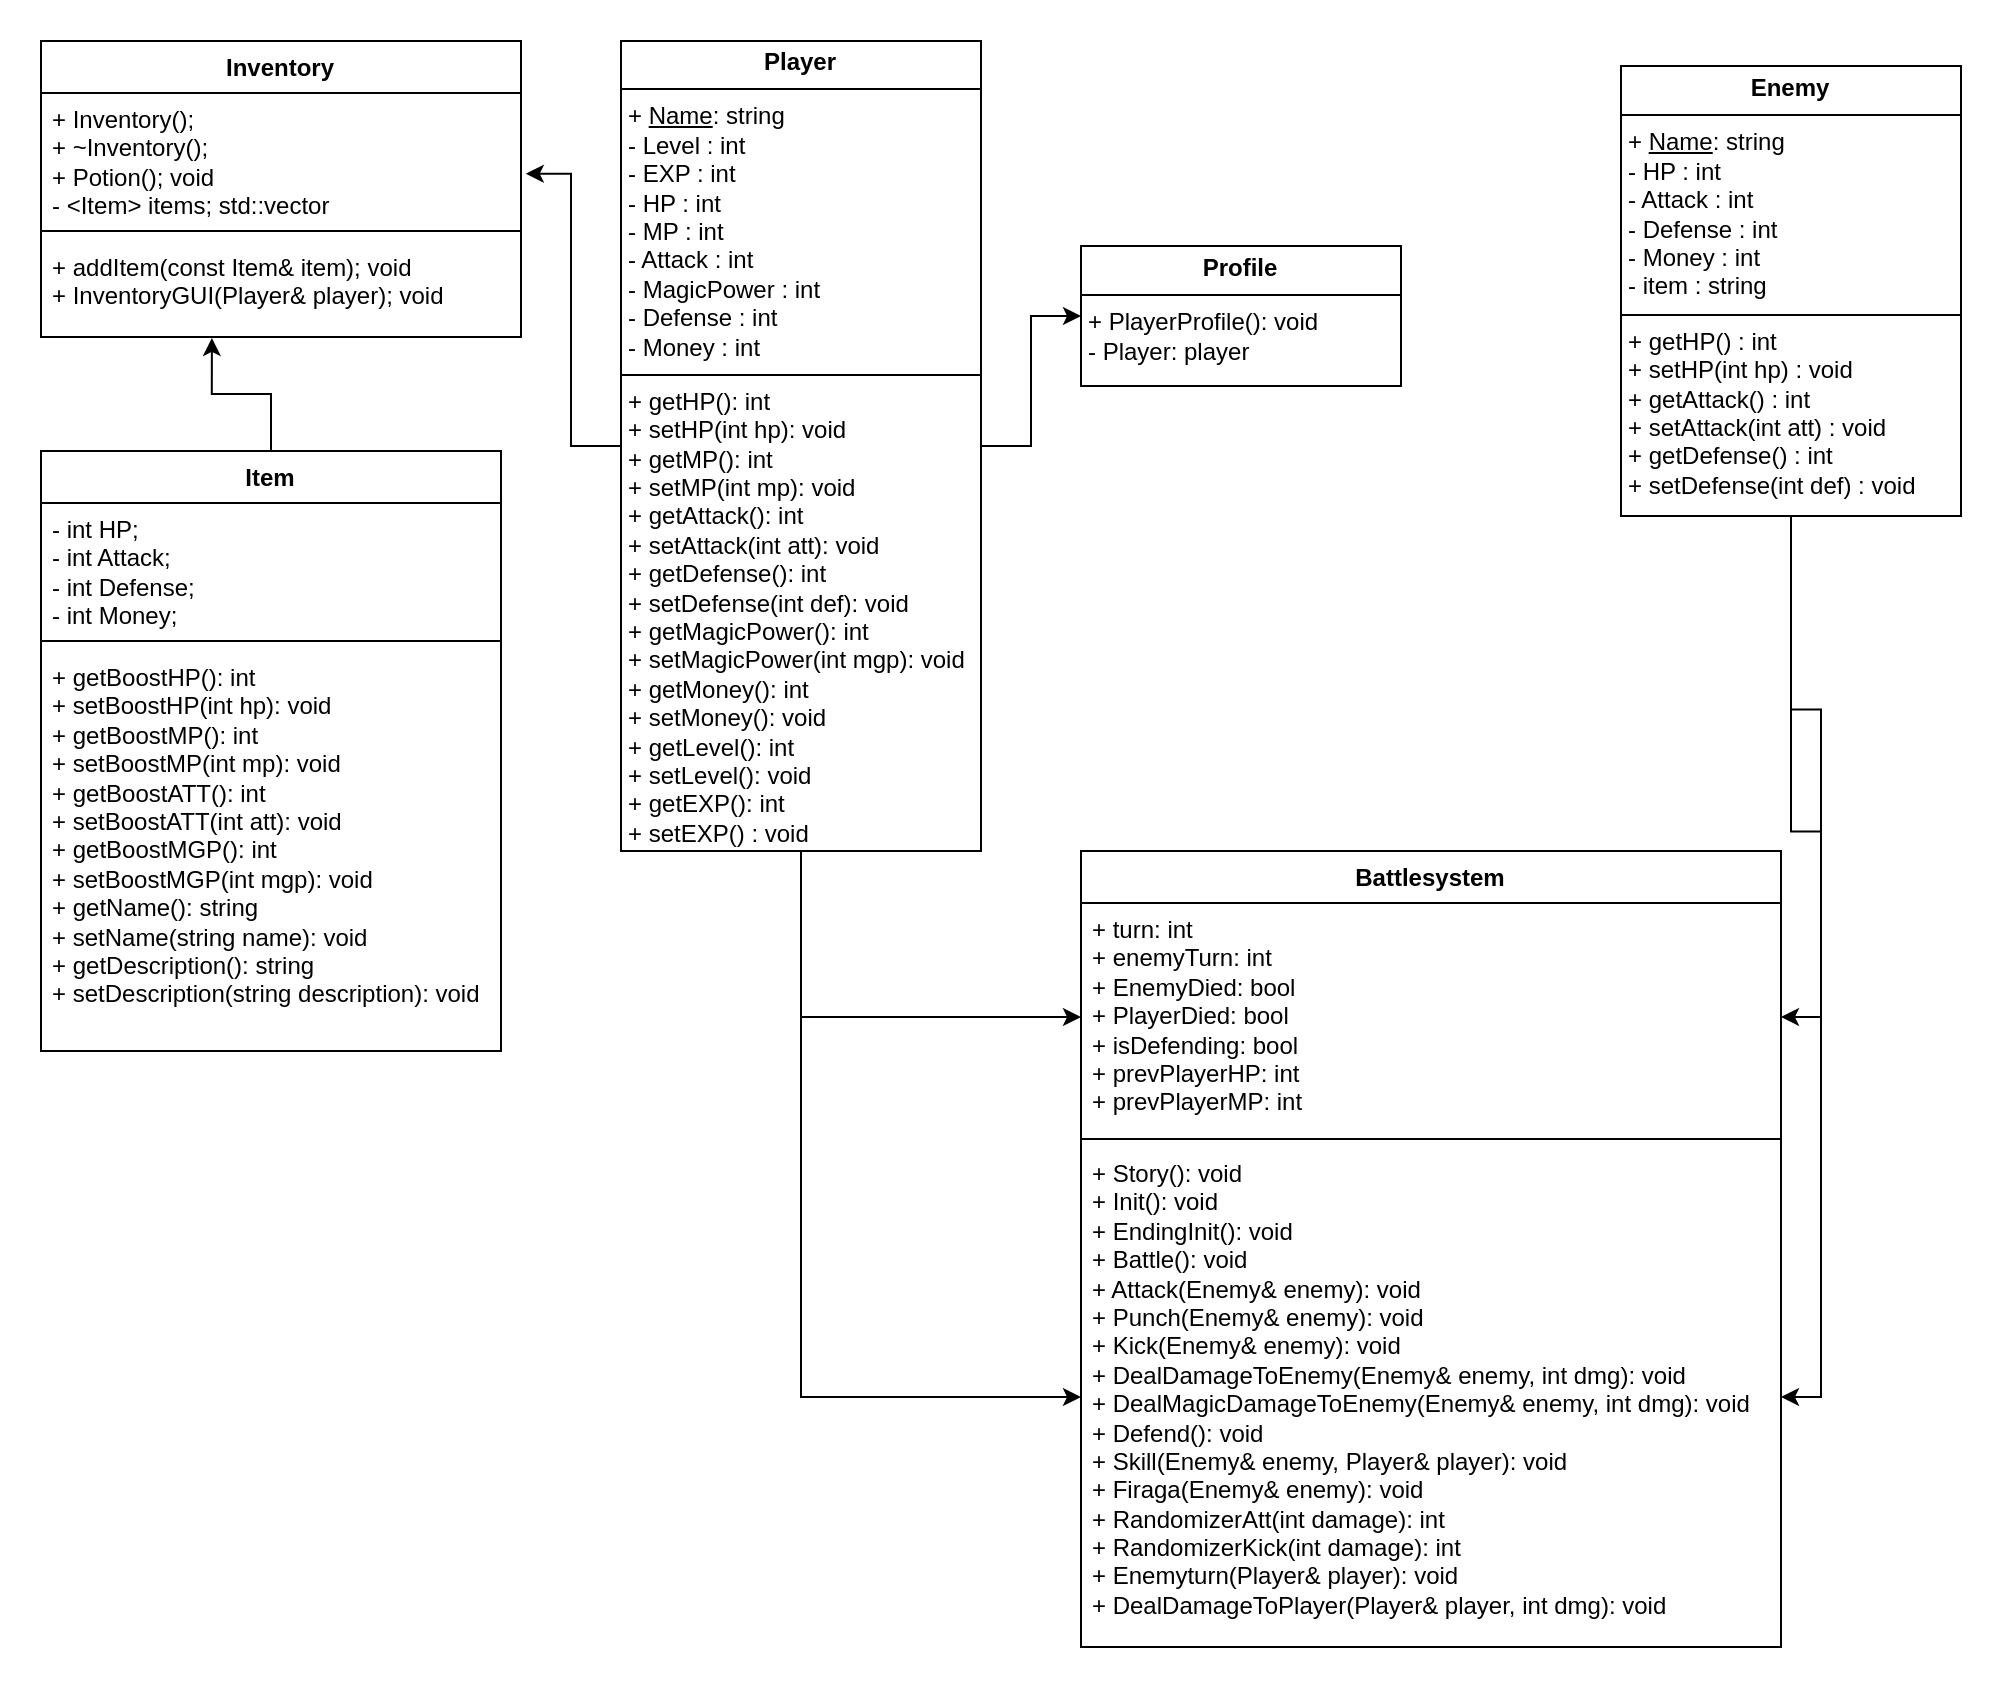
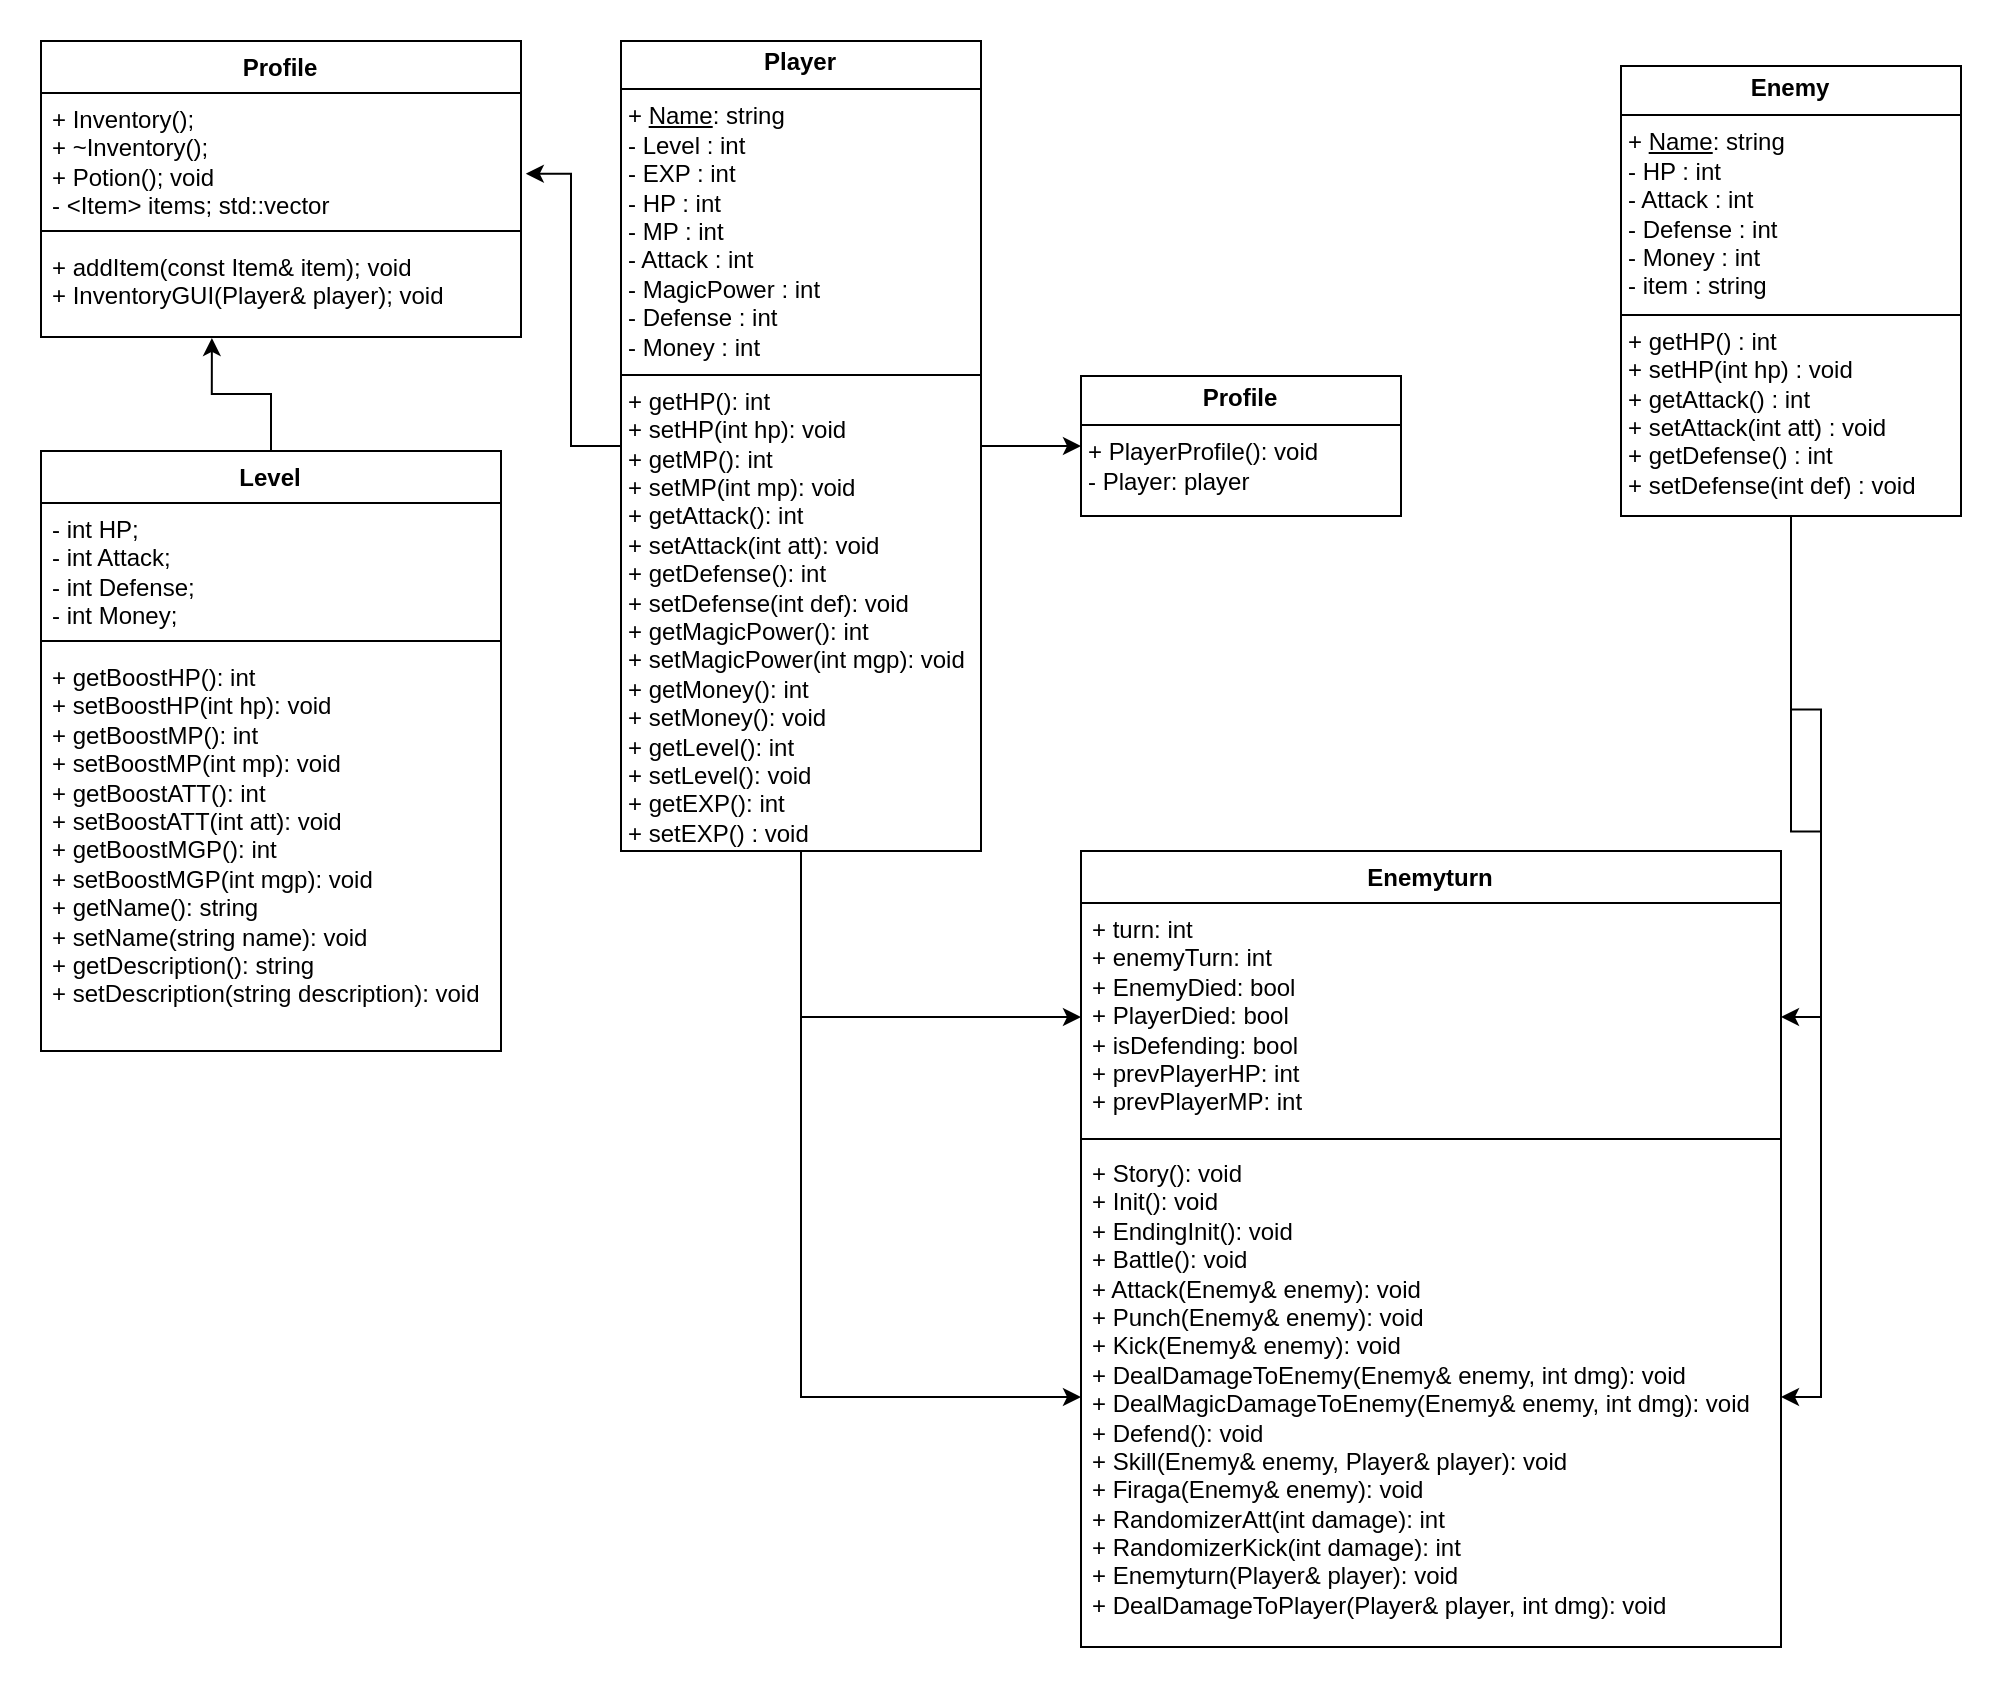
node "Inventory": label "Inventory" -> "Profile"
node "Profile + PlayerProfile(): void - Player: player": moved (1241, 316) -> (1241, 446)
node "Item": label "Item" -> "Level"
node "Battlesystem": label "Battlesystem" -> "Enemyturn"
